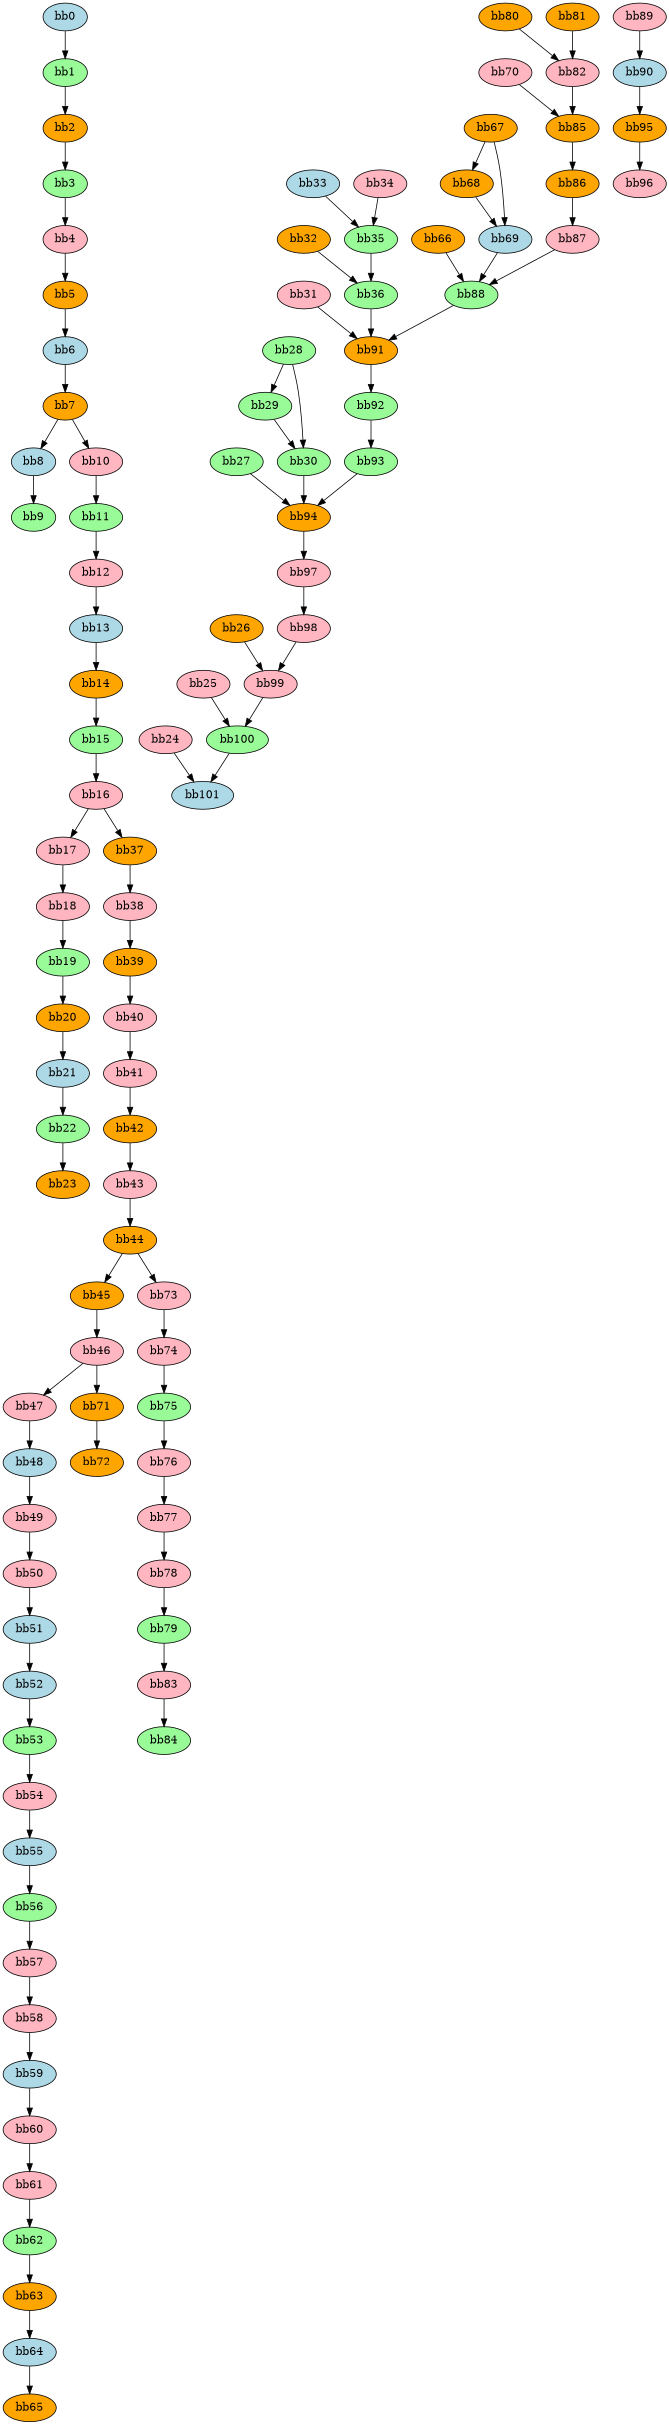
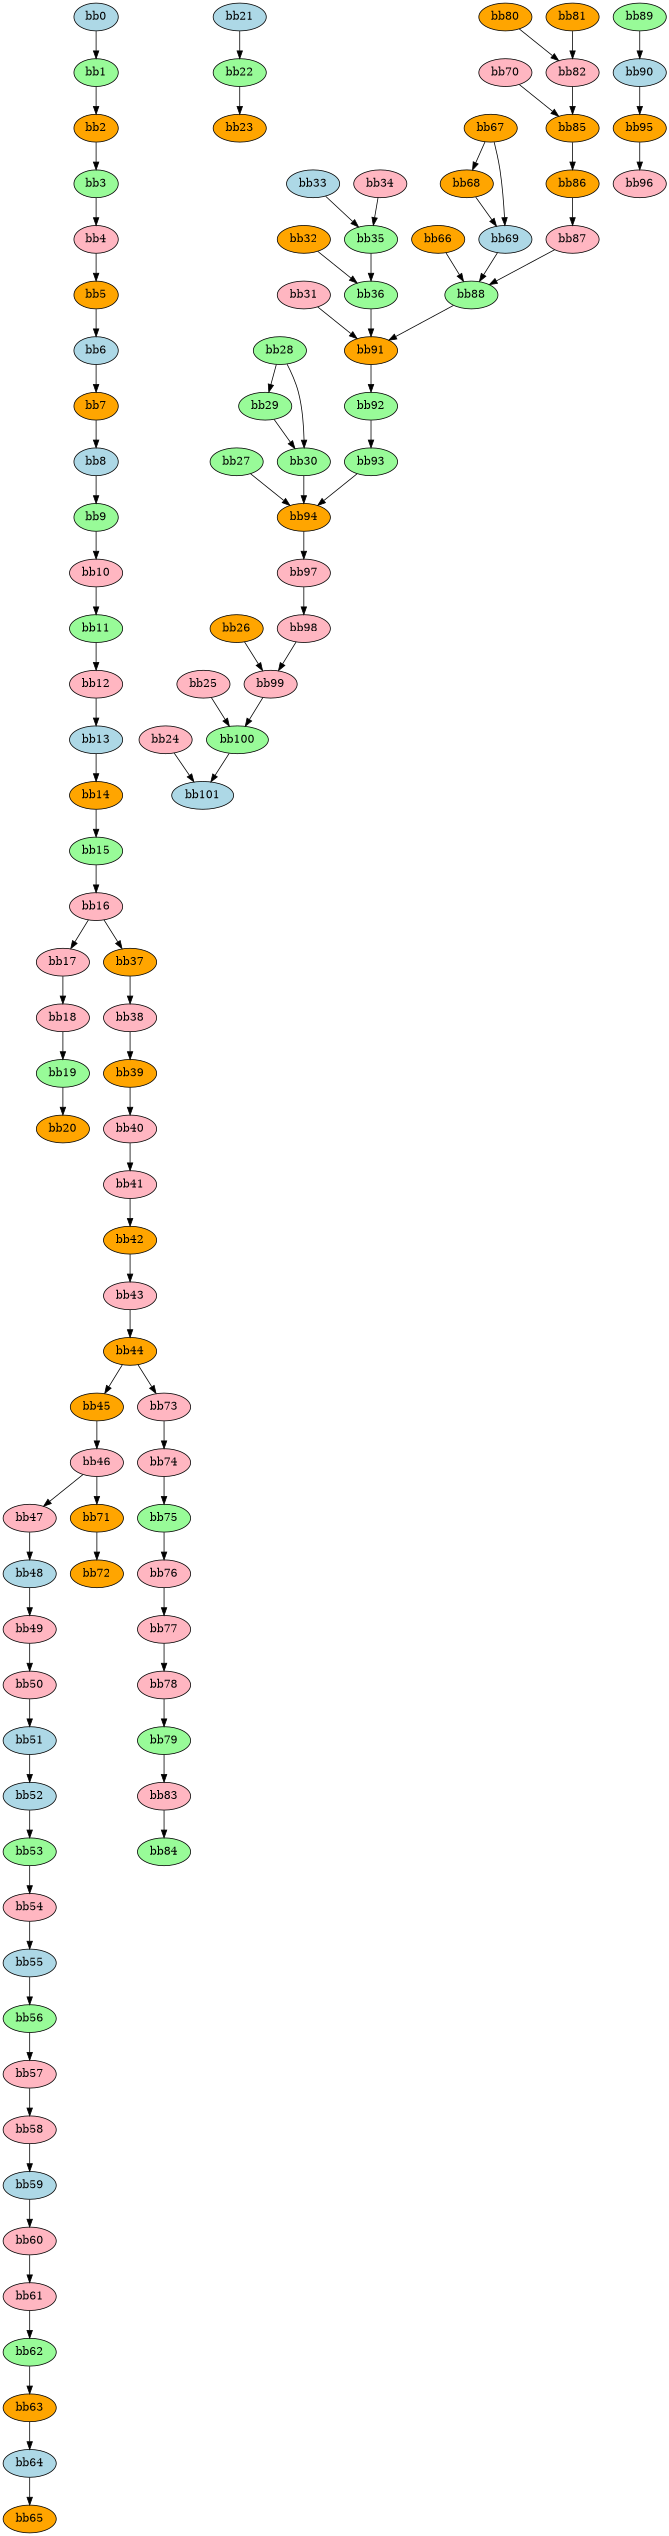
node "bb89": fillcolor lightpink -> palegreen
edge "bb7" -> "bb10": now "bb9" -> "bb10"
edge "bb20" -> "bb21": removed
